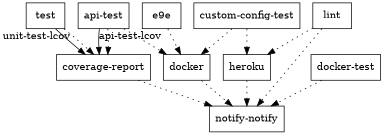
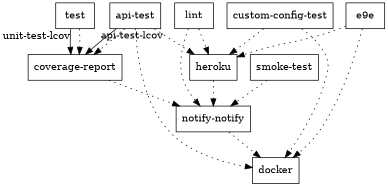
edge "api-test" -> "heroku": added
edge "e9e" -> "heroku": added
node "docker-test": label "docker-test" -> "smoke-test"
edge "docker" -> "notify-notify": reversed
